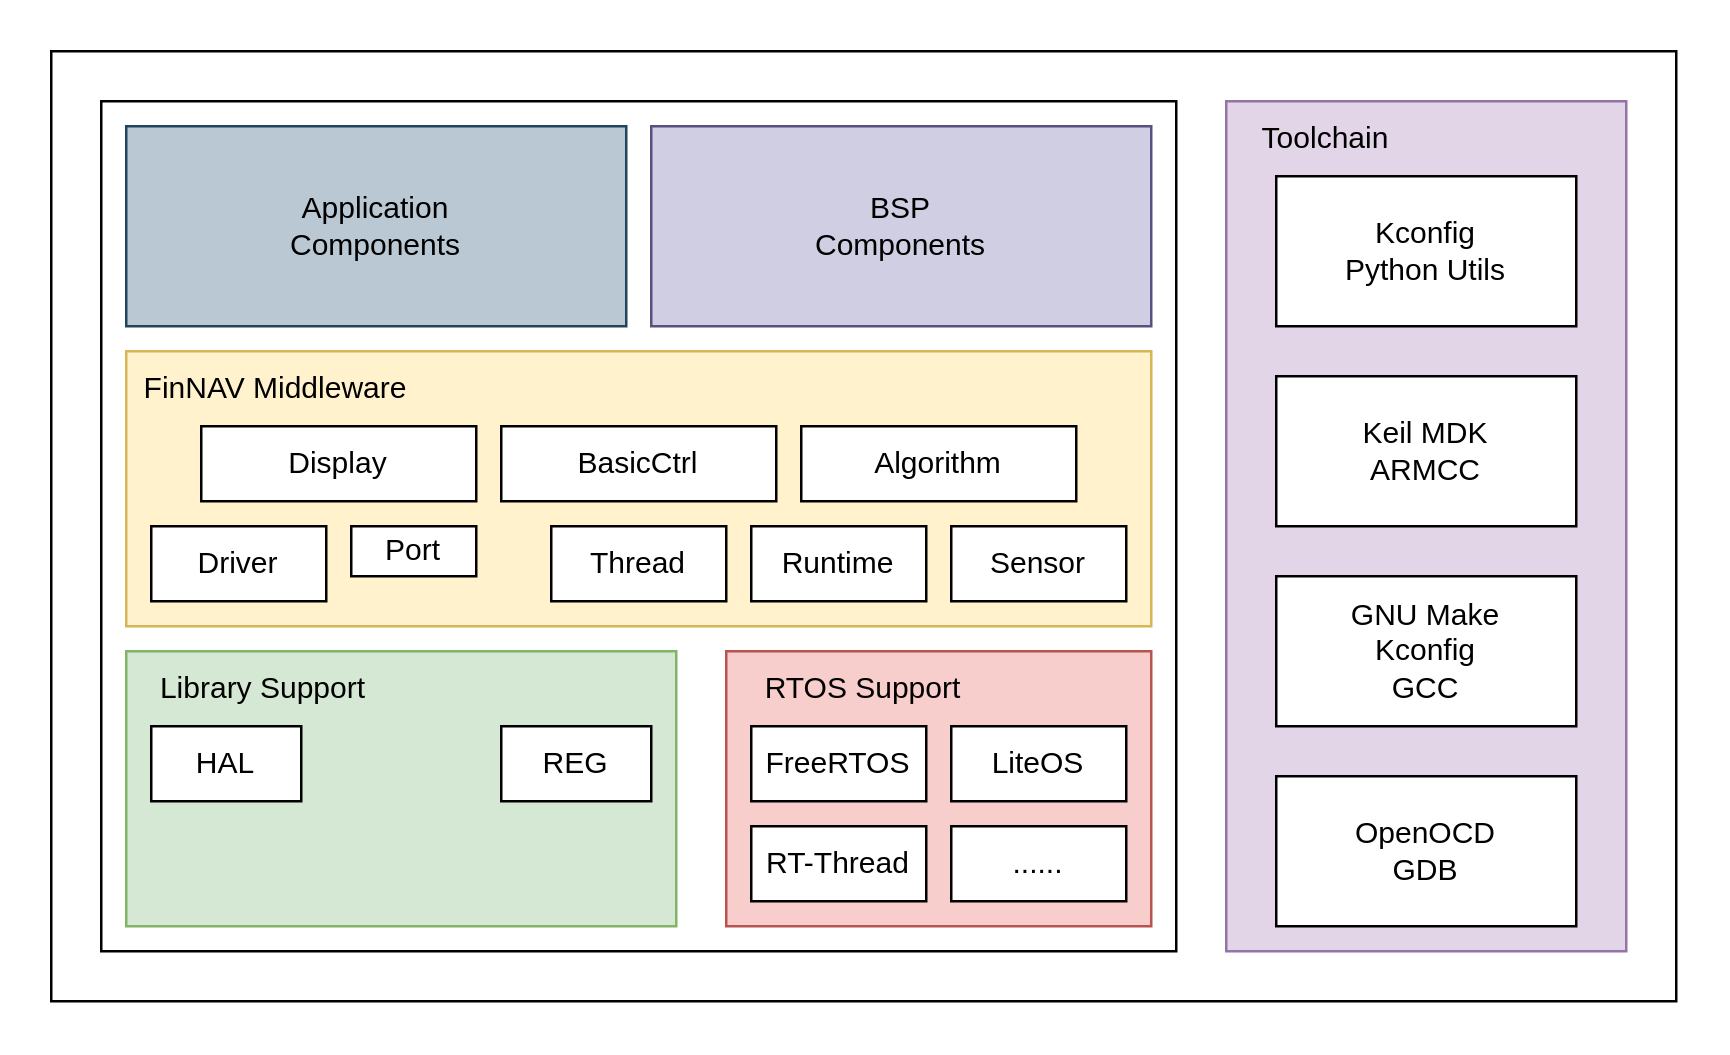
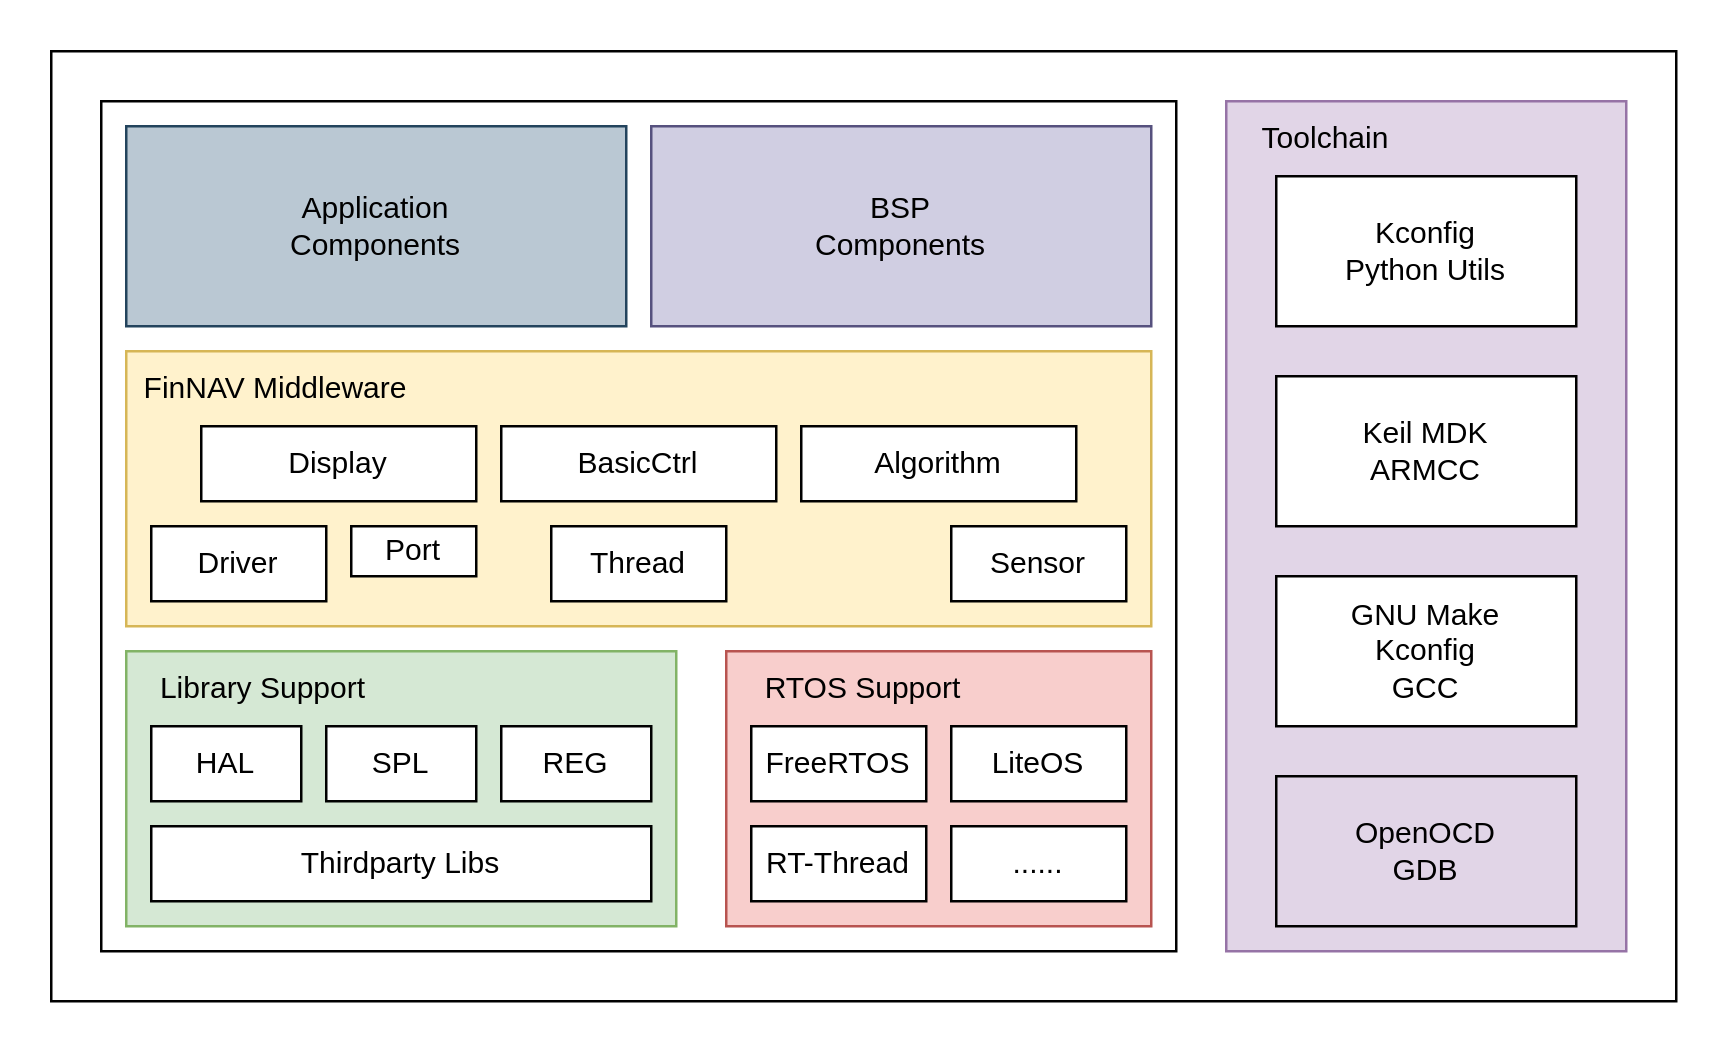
node "Runtime": removed
node "SPL": added
node "OpenOCD GDB": fillcolor #ffffff -> #e1d5e7
node "Thirdparty Libs": added
